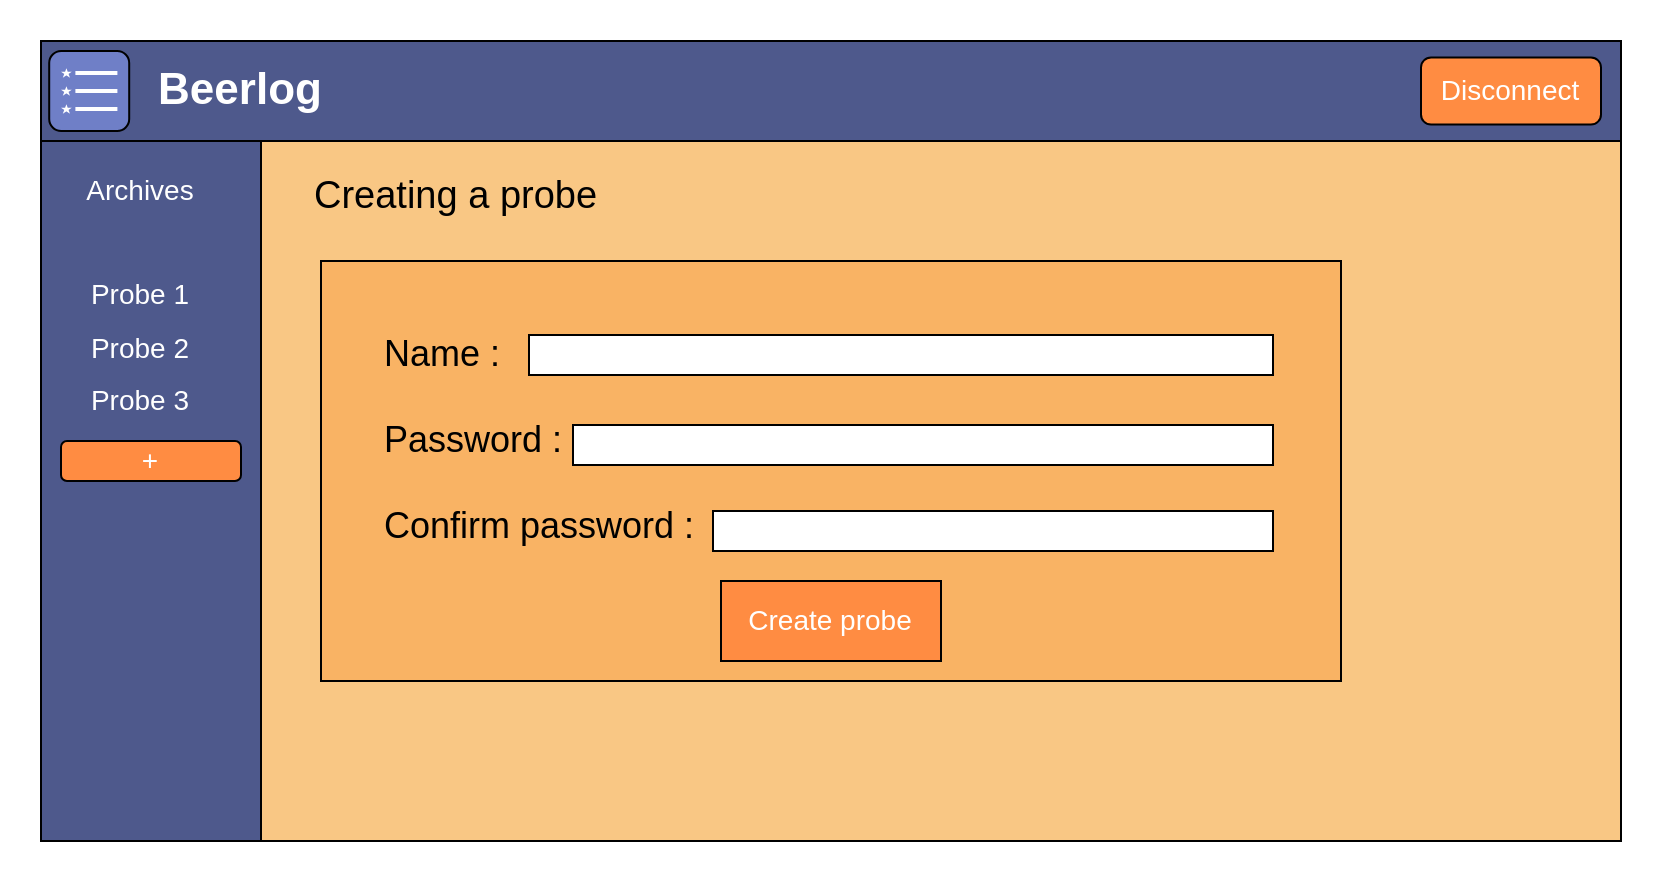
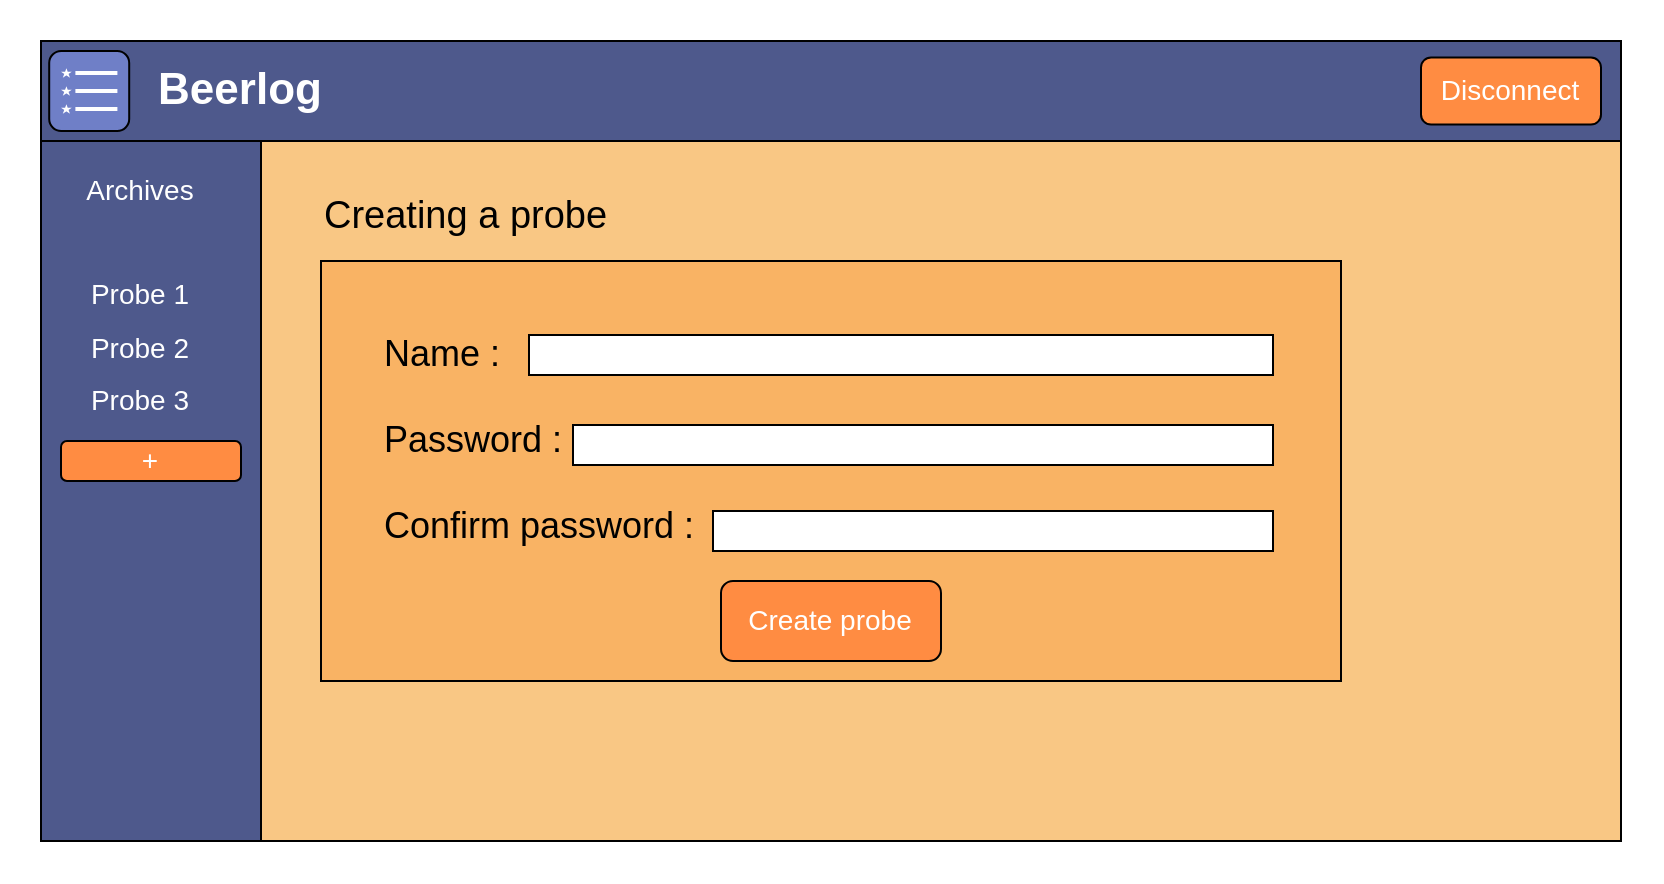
node "Creating a probe": moved (461, 191) -> (471, 211)
node "Create probe": shape rectangle -> rounded rectangle
